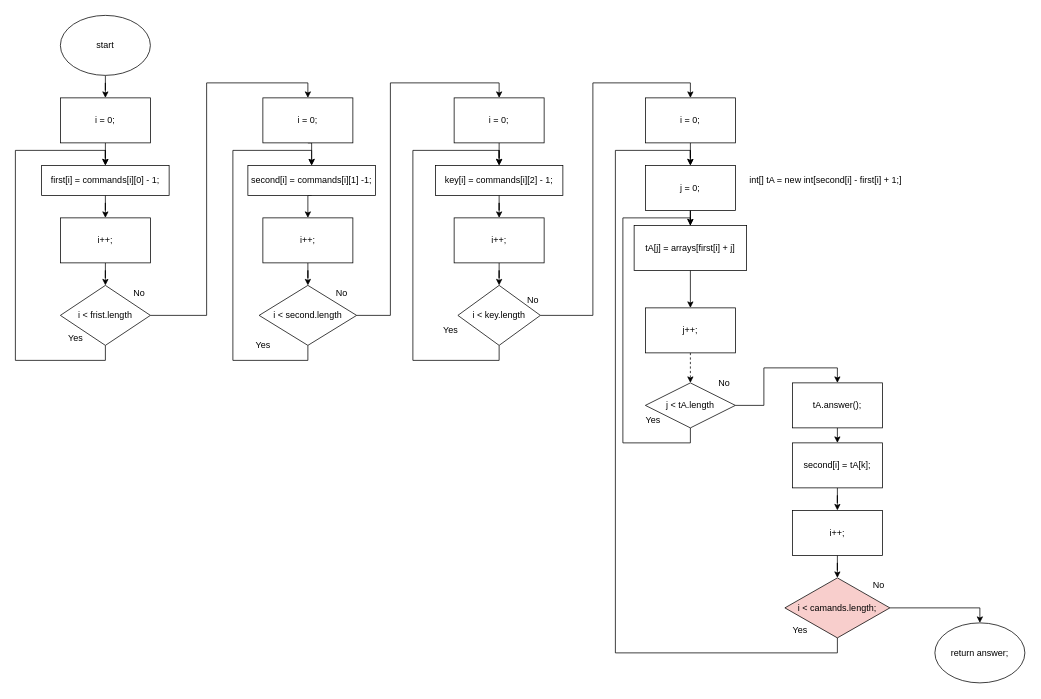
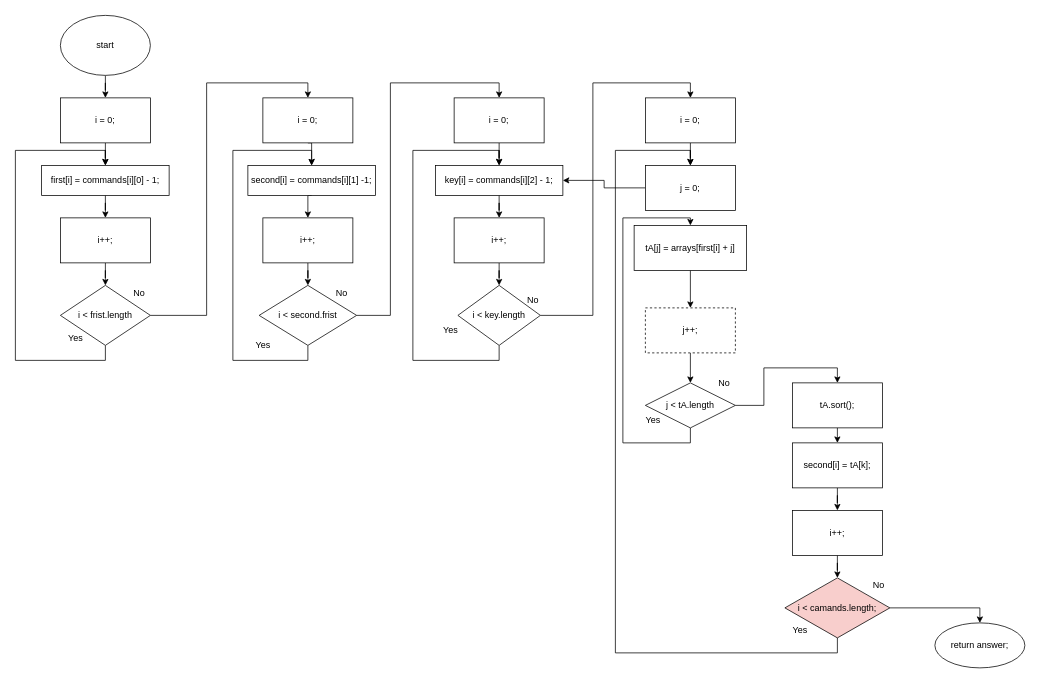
node "int[] tA = new int[second[i] - first[i] + 1;]": removed
edge "j = 0;" -> "tA[j] = arrays[first[i] + j]": now "j = 0;" -> "key[i] = commands[i][2] - 1;"
node "i < second.length": label "i < second.length" -> "i < second.frist"
node "j++;": style solid -> dashed
edge "j++;" -> "j < tA.length": style dashed -> solid
node "tA.answer();": label "tA.answer();" -> "tA.sort();"
node "return answer;": size 90x60 -> 90x45
